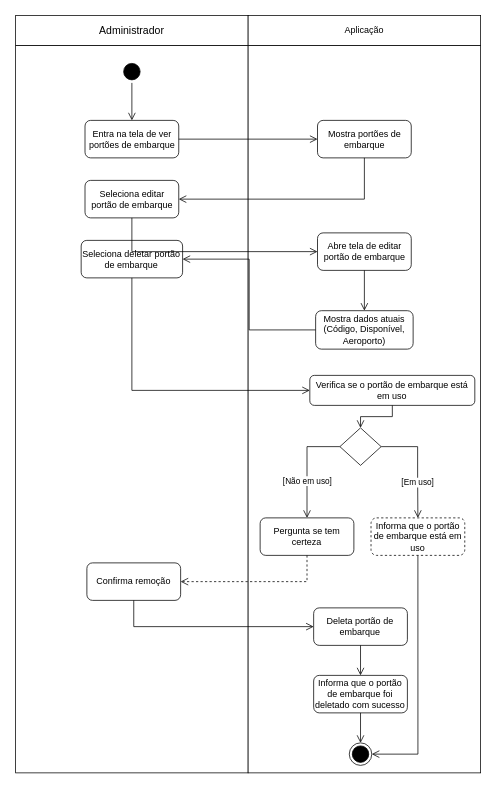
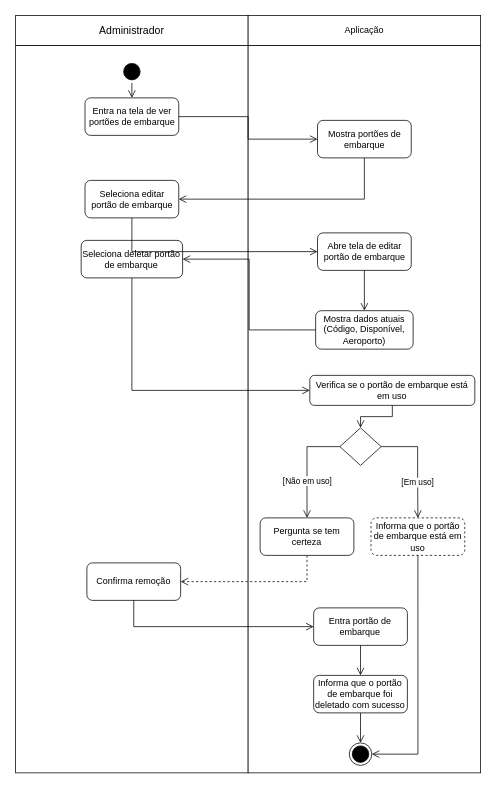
node "Entra na tela de ver portões de embarque": moved (132, 139) -> (132, 117)
node "Deleta portão de embarque": label "Deleta portão de embarque" -> "Entra portão de embarque"
